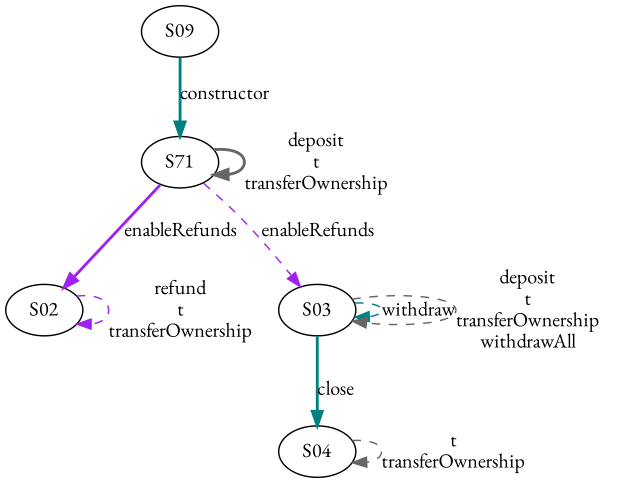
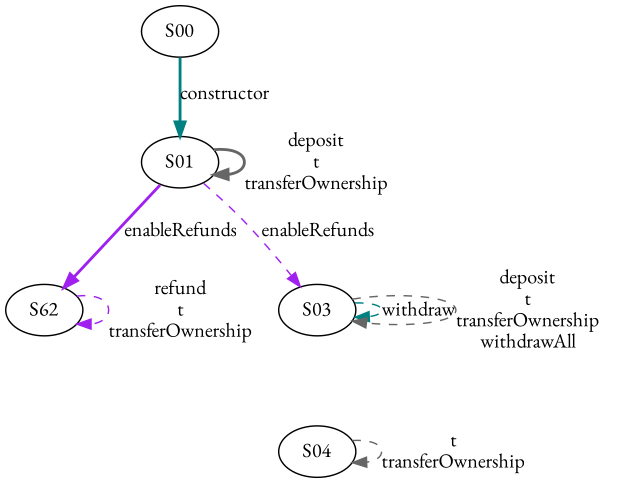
node "S09": label "S09" -> "S00"
node "S71": label "S71" -> "S01"
node "S02": label "S02" -> "S62"
edge "S03" -> "S04": removed, label "close"
